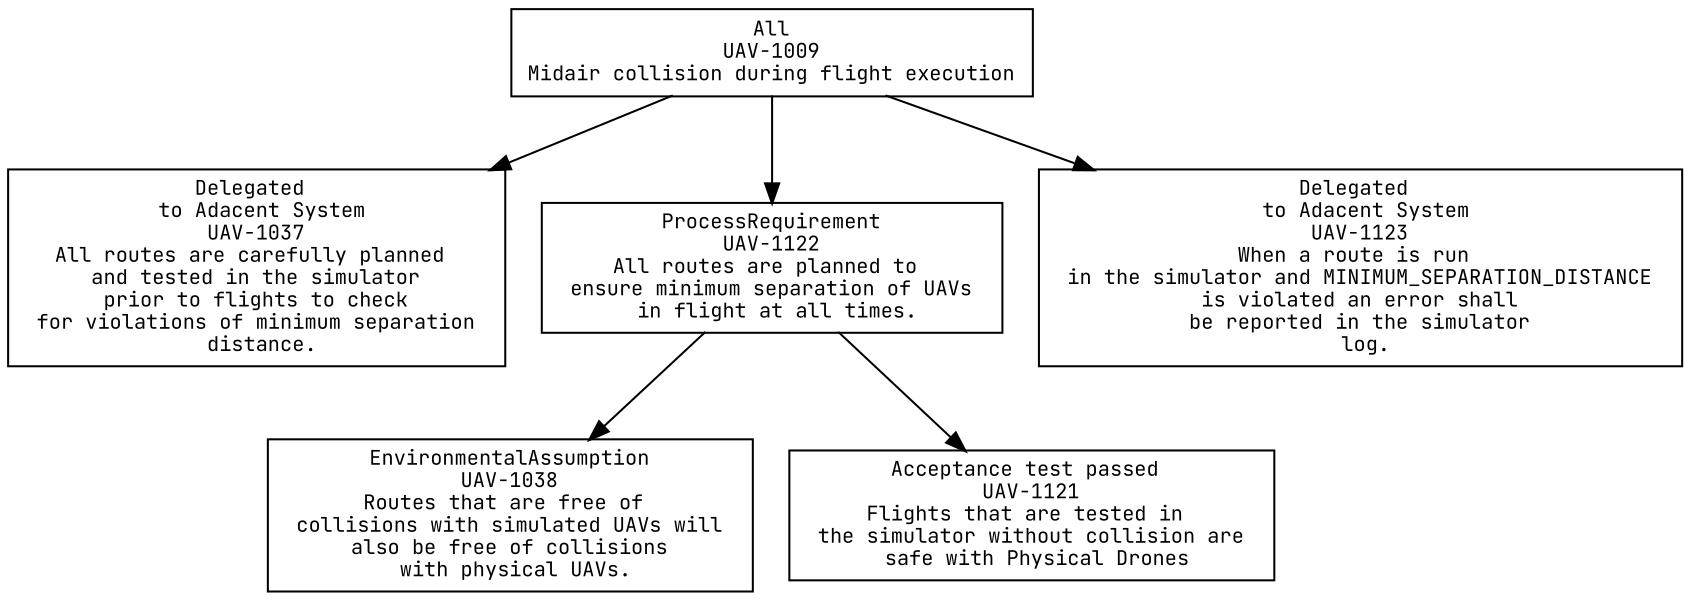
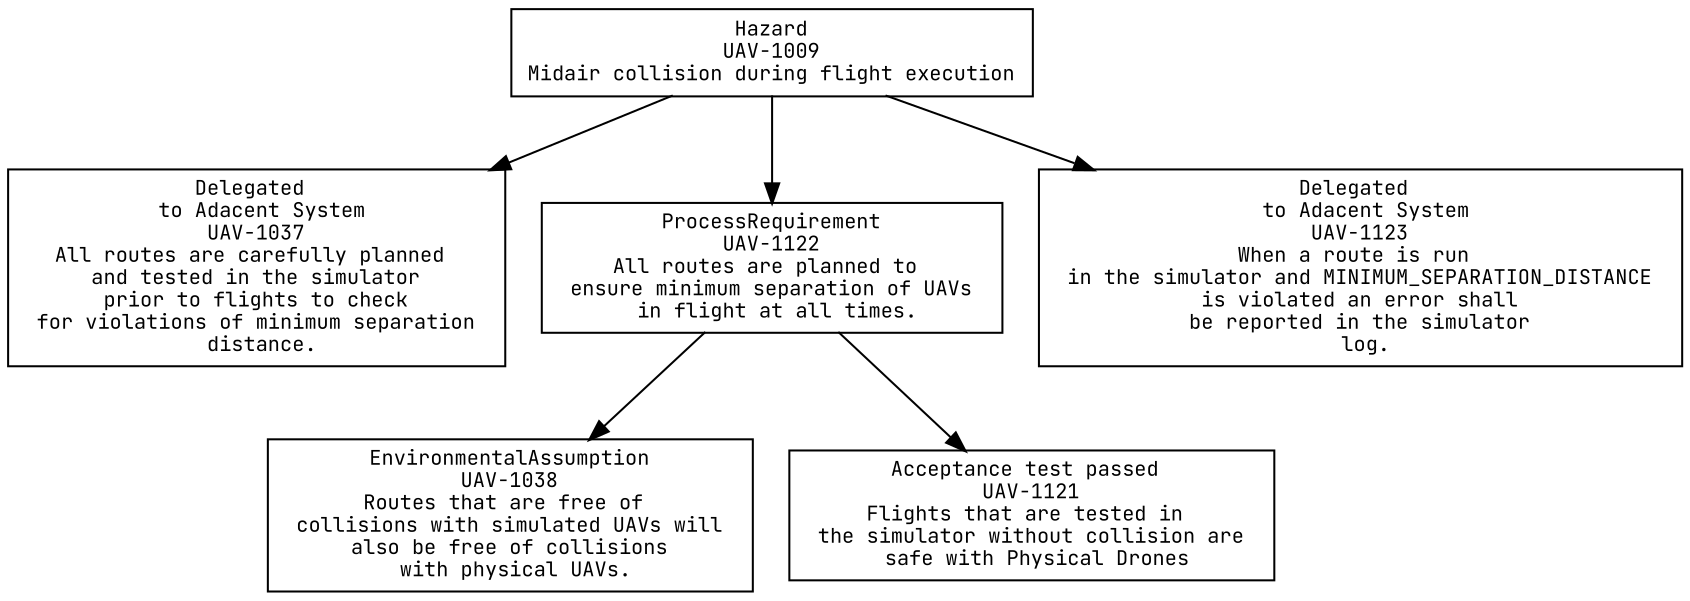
node "All UAV-1009 Midair collision during flight execution": label "All UAV-1009 Midair collision during flight execution" -> "Hazard UAV-1009 Midair collision during flight execution"
